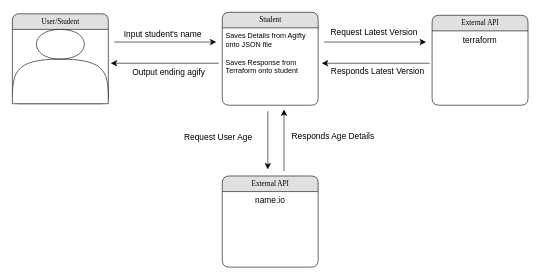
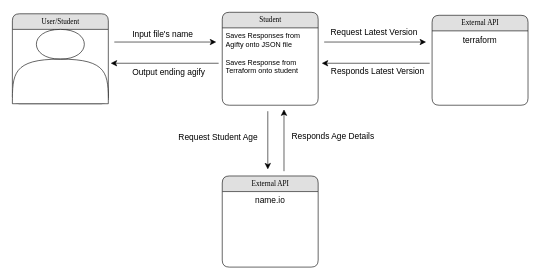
node "Input student's name": label "Input student's name" -> "Input file's name"
node "Saves Details from Agifty onto JSON file": label "Saves Details from Agifty onto JSON file" -> "Saves Responses from Agifty onto JSON file"
node "Request User Age": label "Request User Age" -> "Request Student Age"
